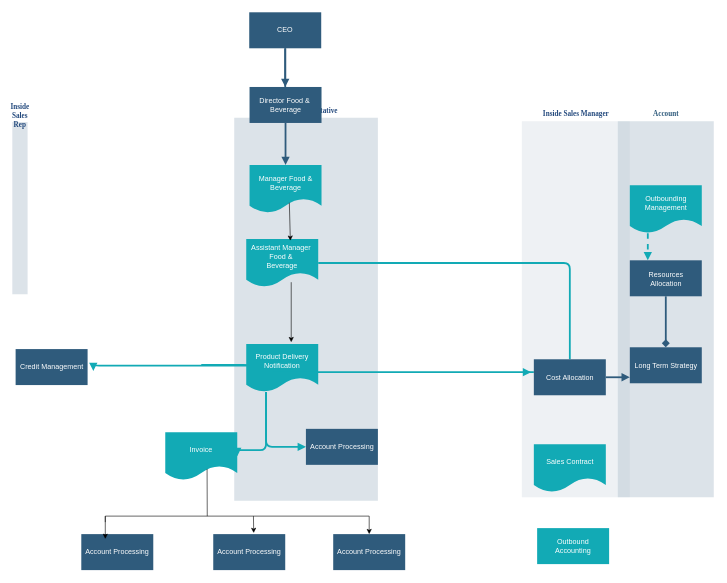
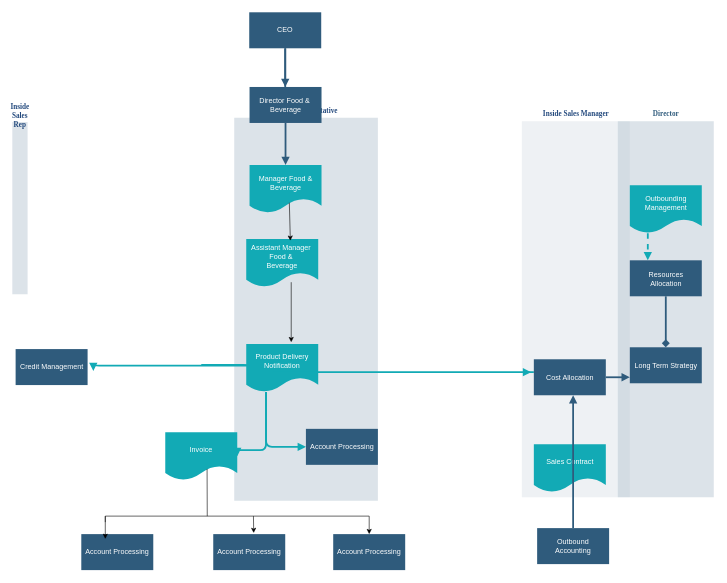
node "Account": label "Account" -> "Director"
edge "Assistant Manager Food & Beverage" -- "Cost Allocation": removed
edge "Outbound Accounting" -> "Cost Allocation": added
node "Outbound Accounting": fillcolor #12aab5 -> #2f5b7c
